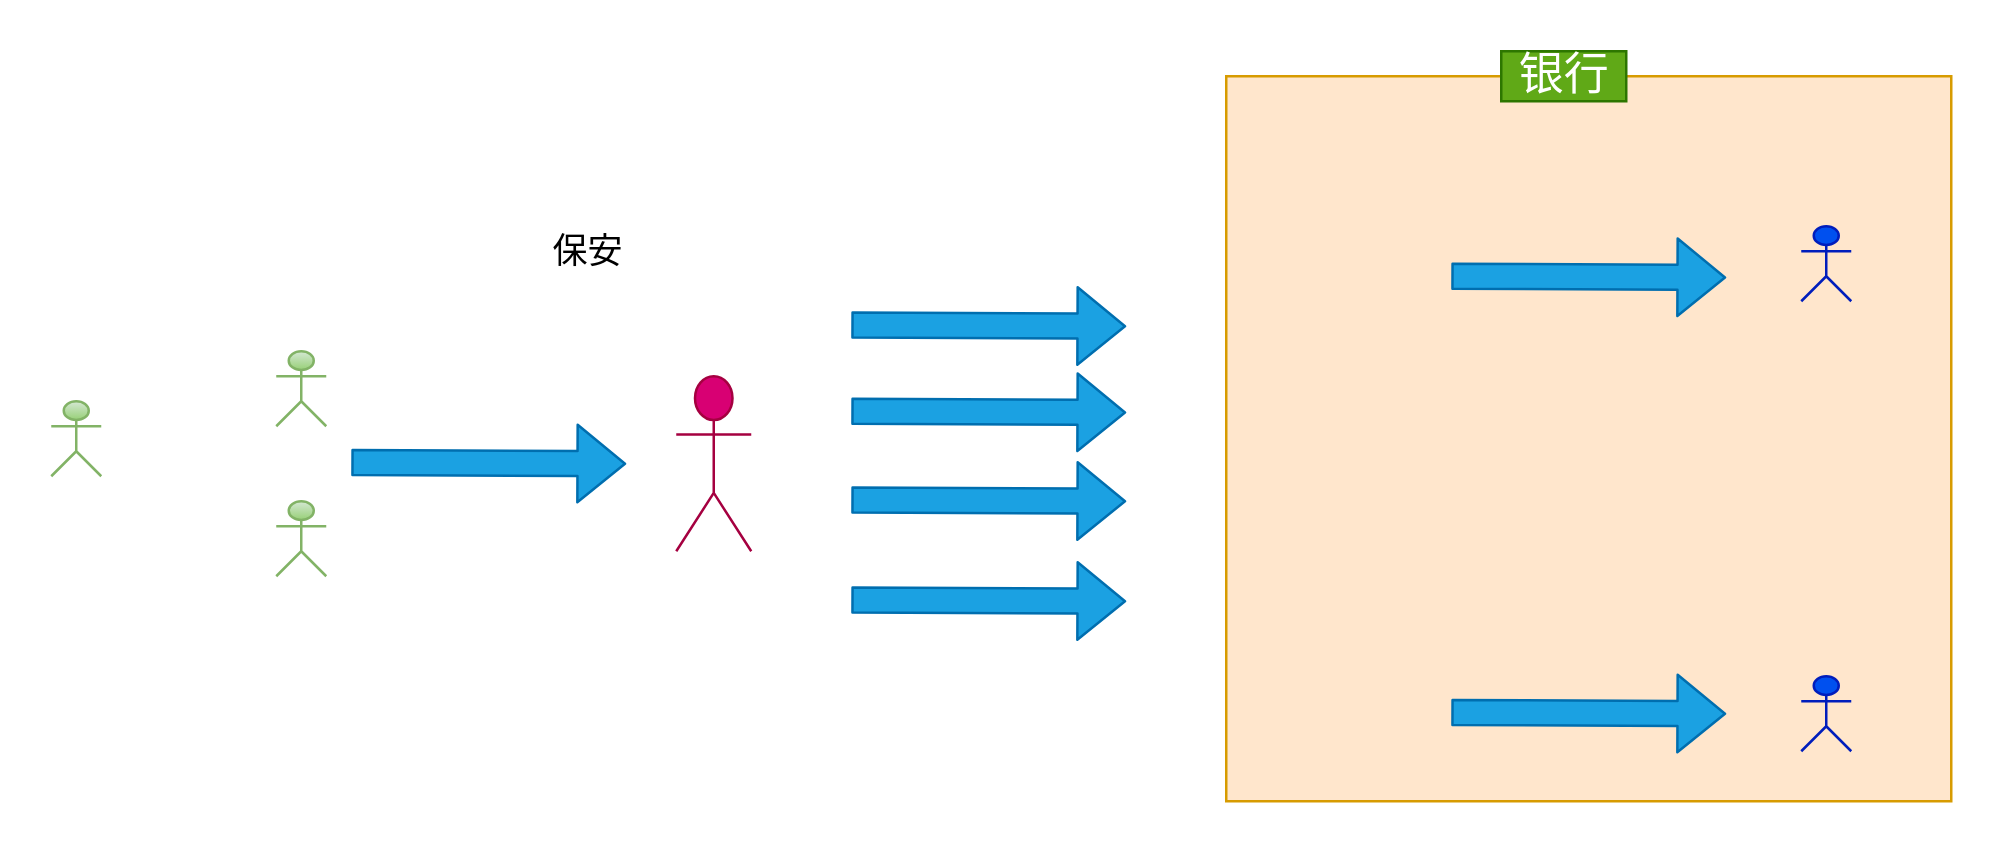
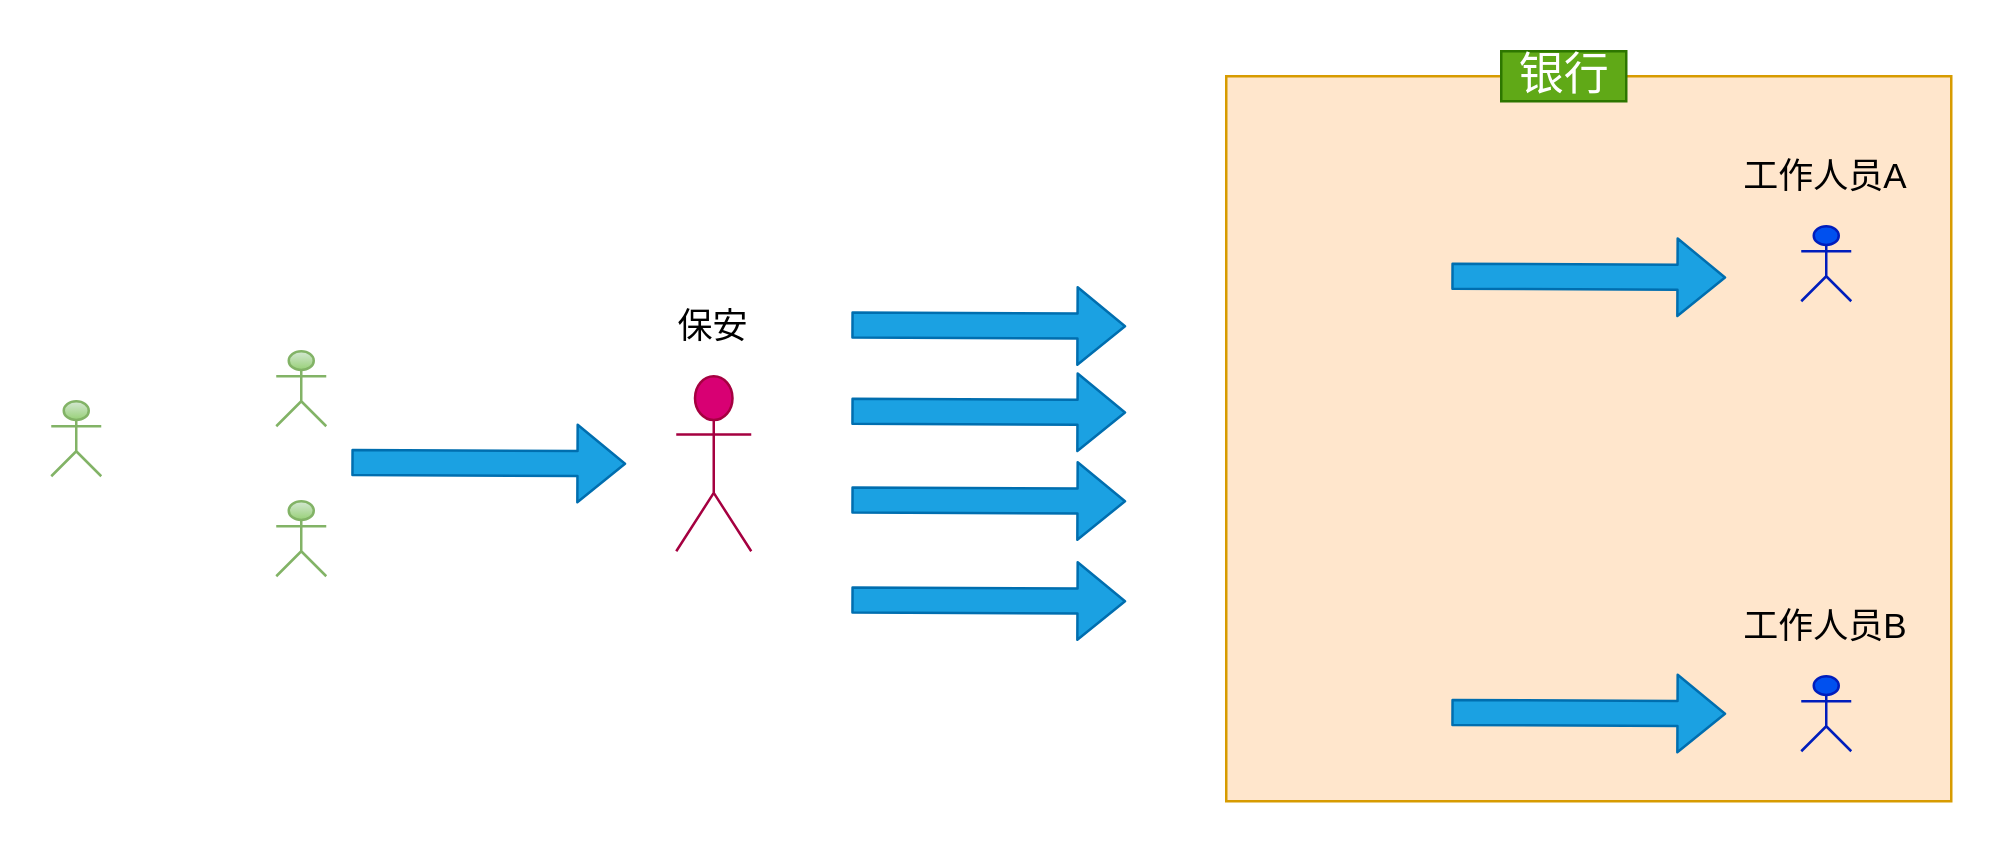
node "工作人员A": added
node "保安": moved (589, 251) -> (714, 326)
node "工作人员B": added
